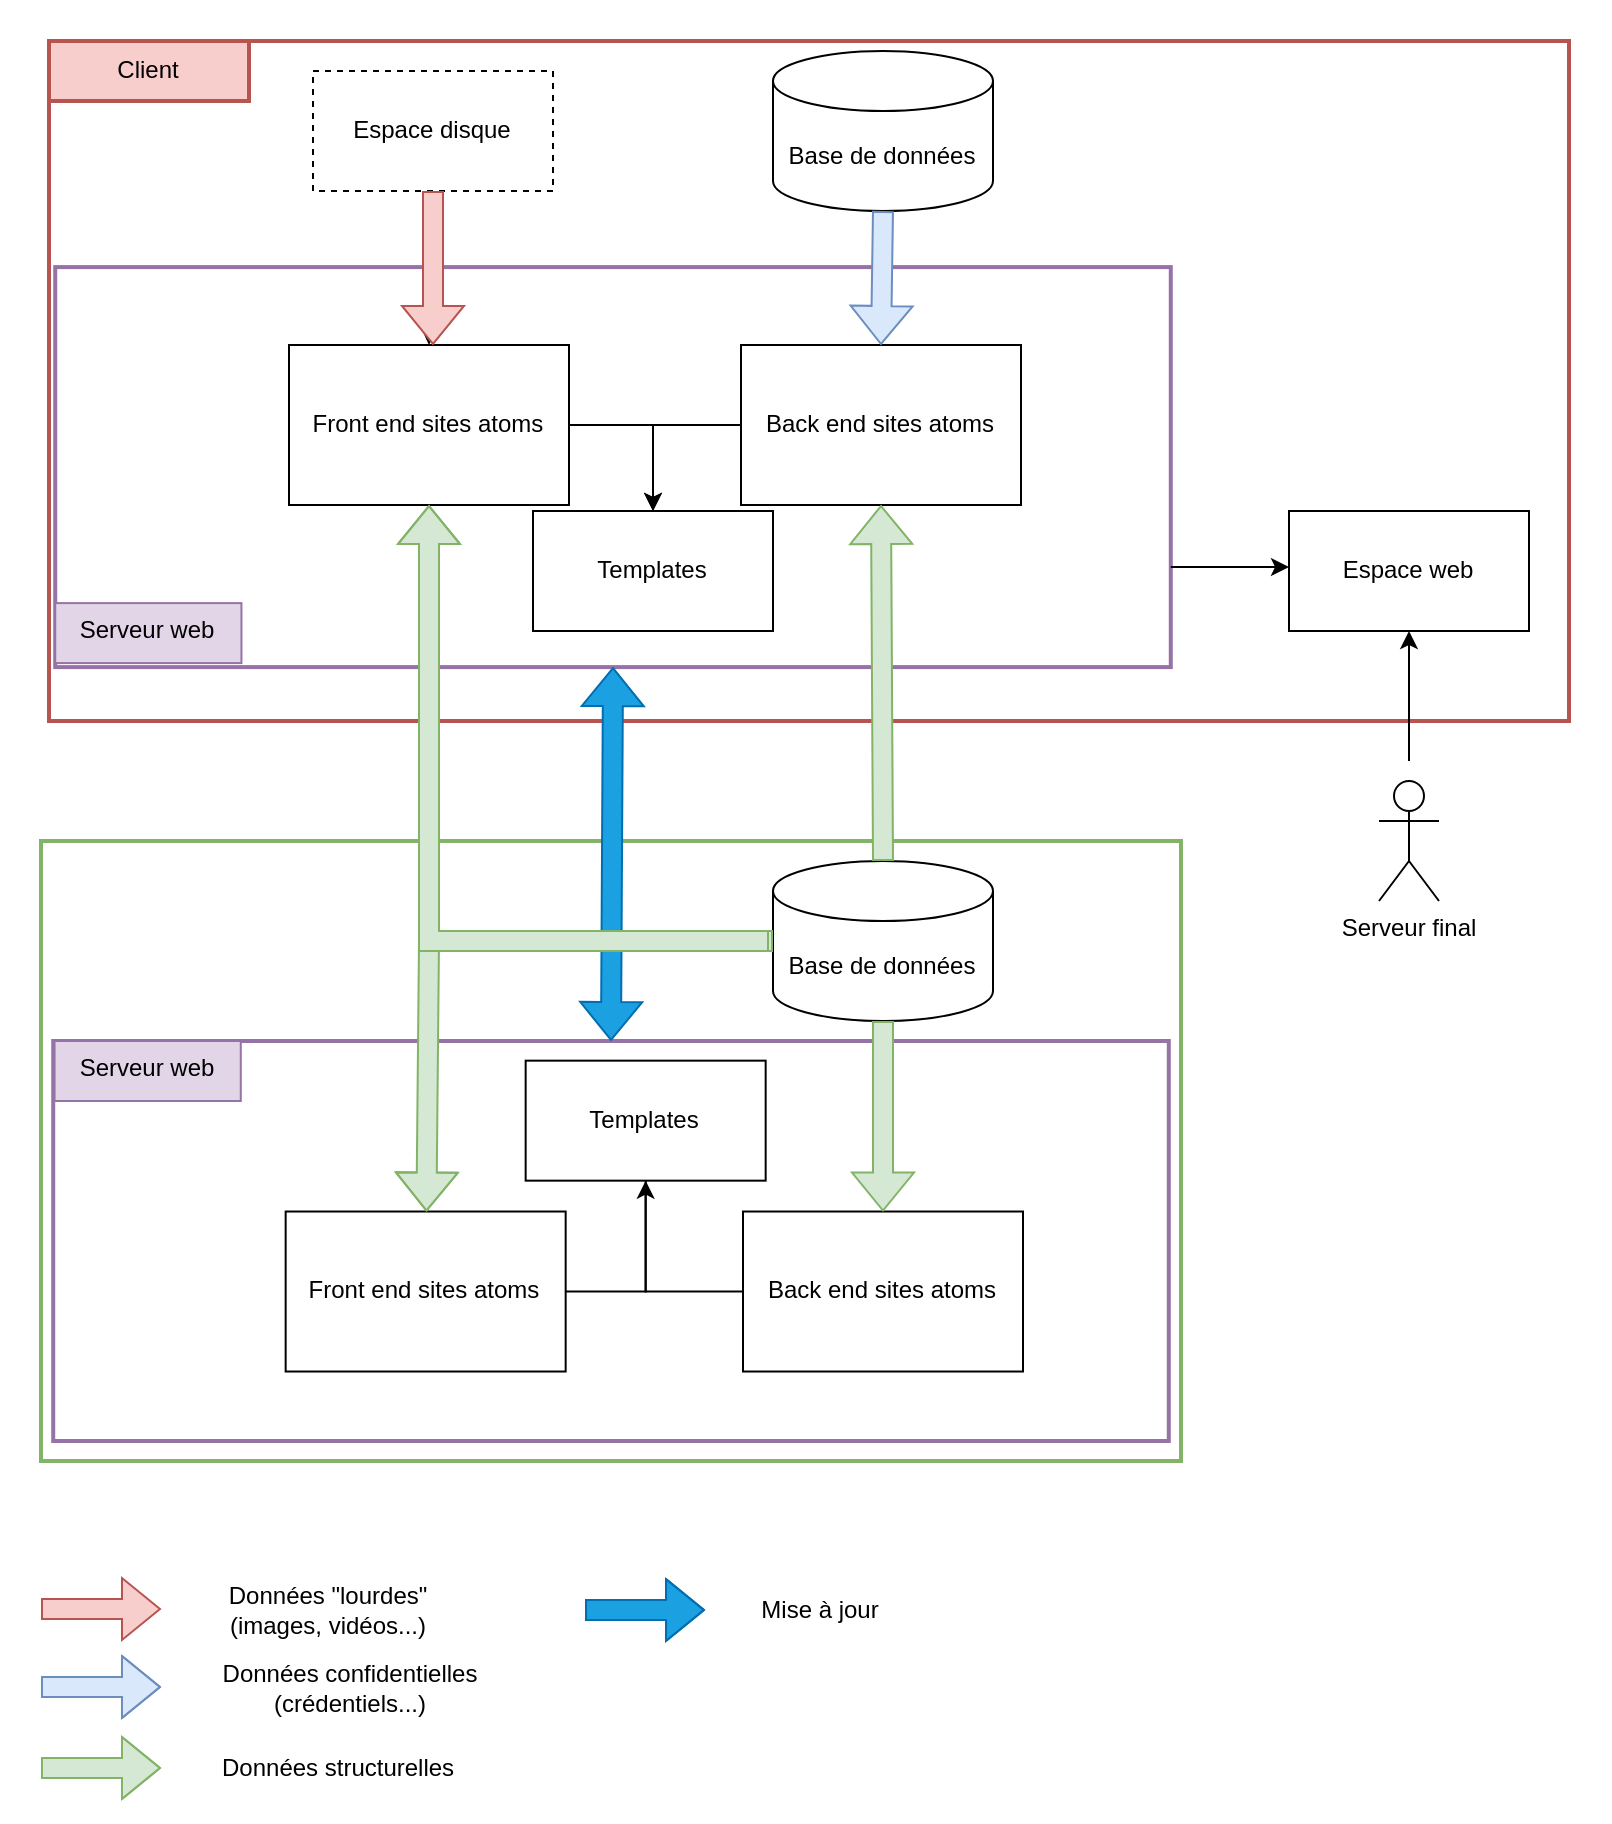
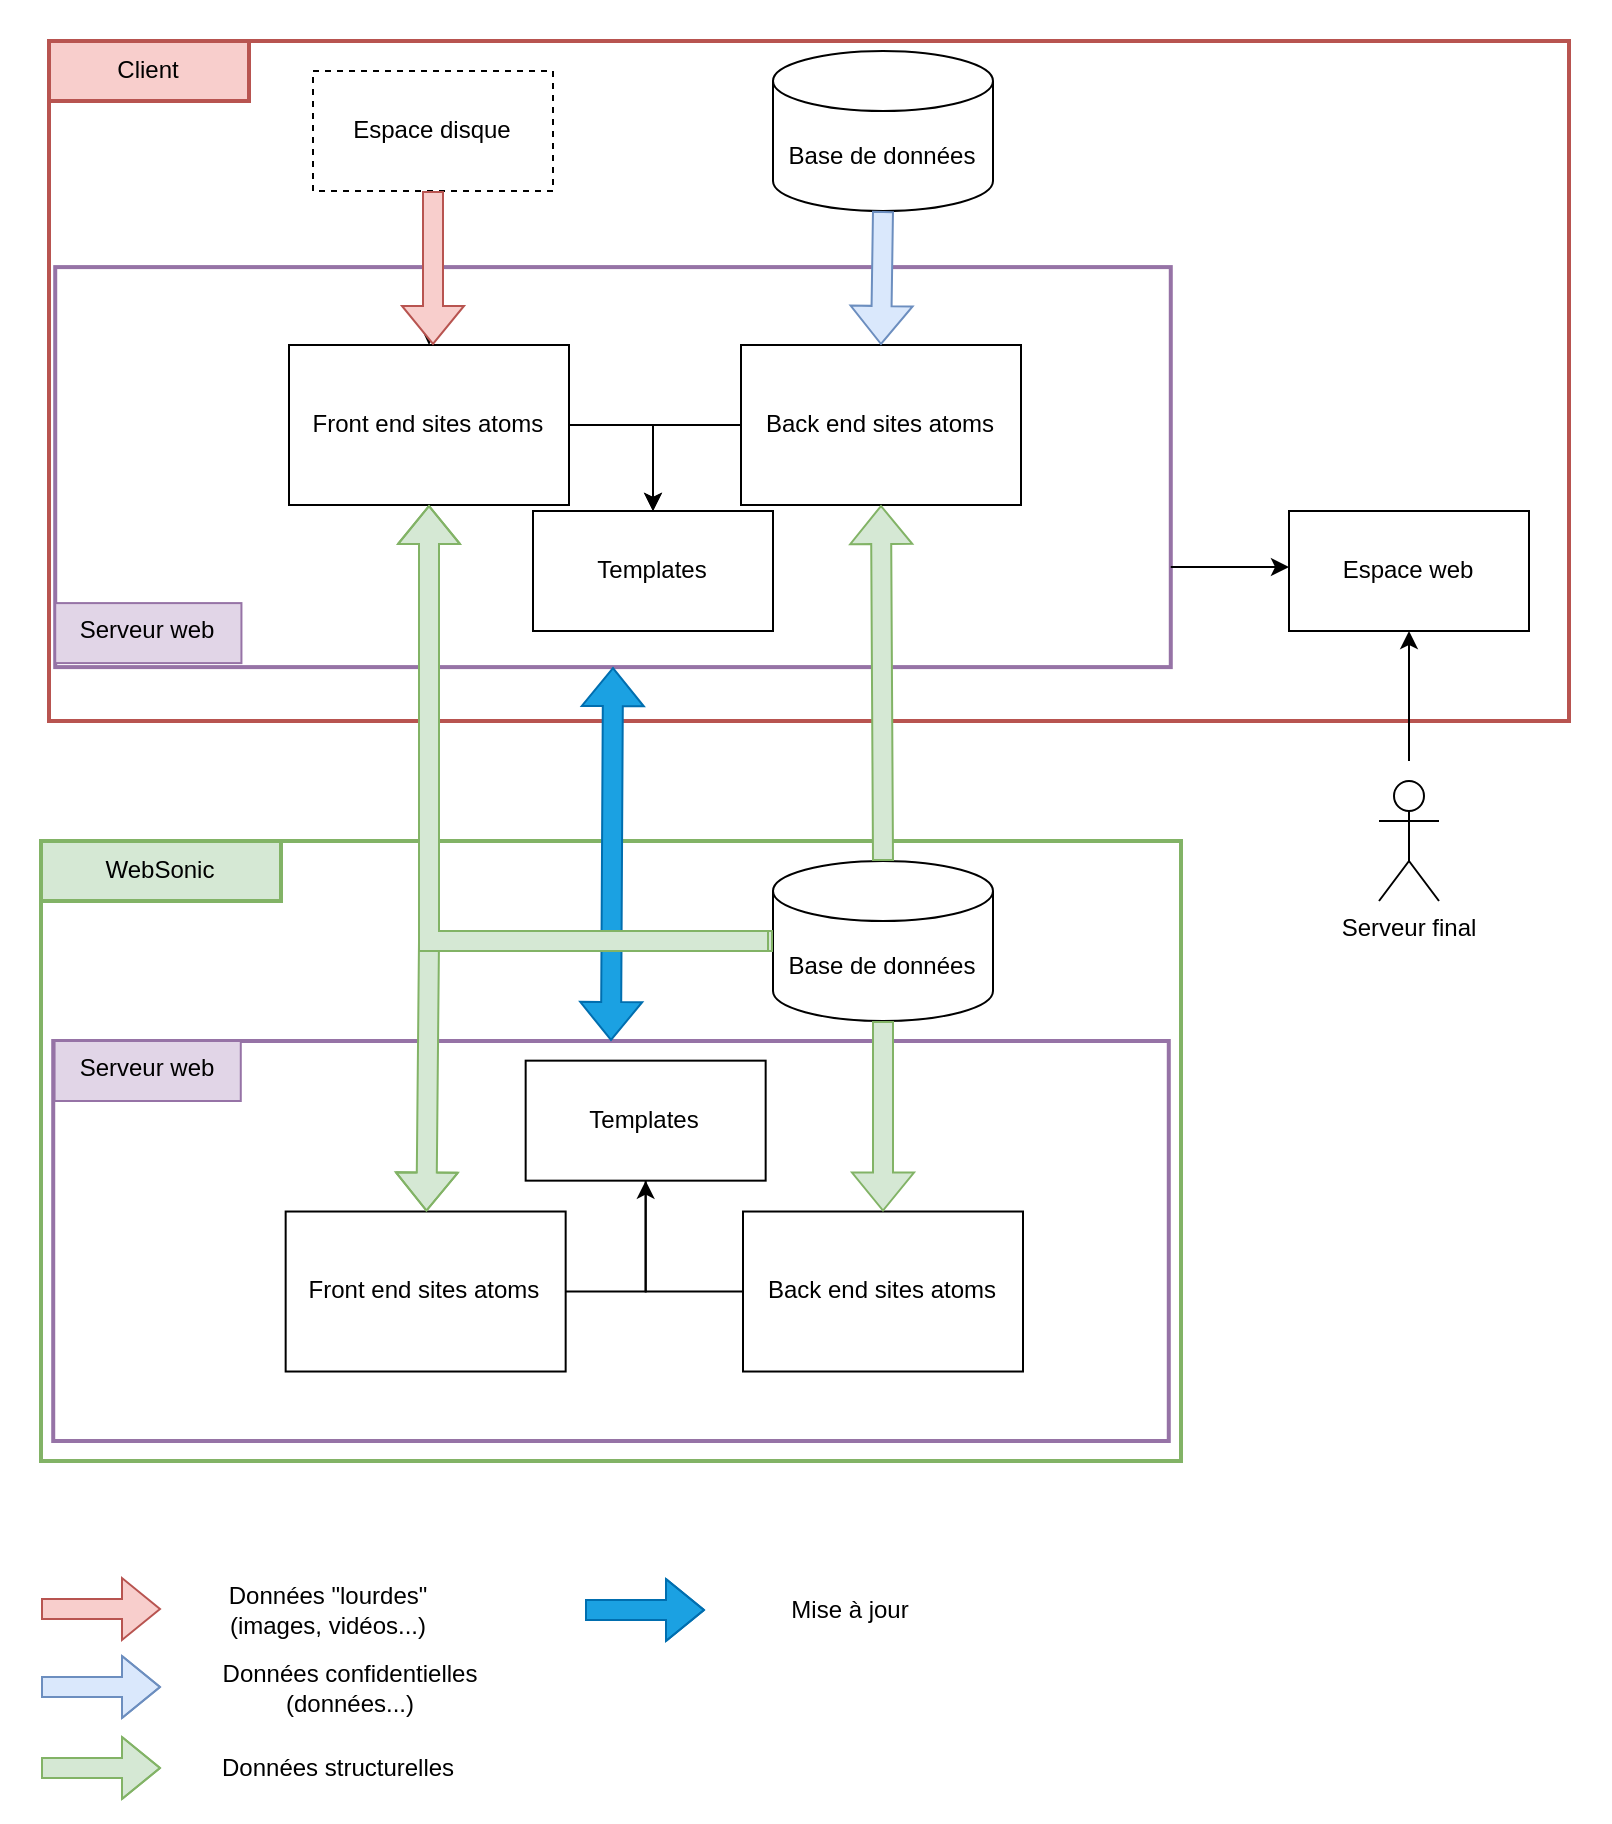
node "WebSonic": added
node "Mise à jour": moved (821, 1611) -> (851, 1611)
node "Données confidentielles (crédentiels...)": label "Données confidentielles (crédentiels...)" -> "Données confidentielles (données...)"
